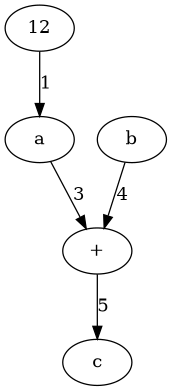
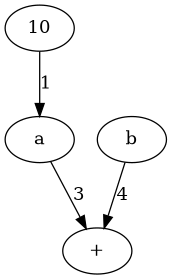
node "12": label "12" -> "10"
node "c": removed
